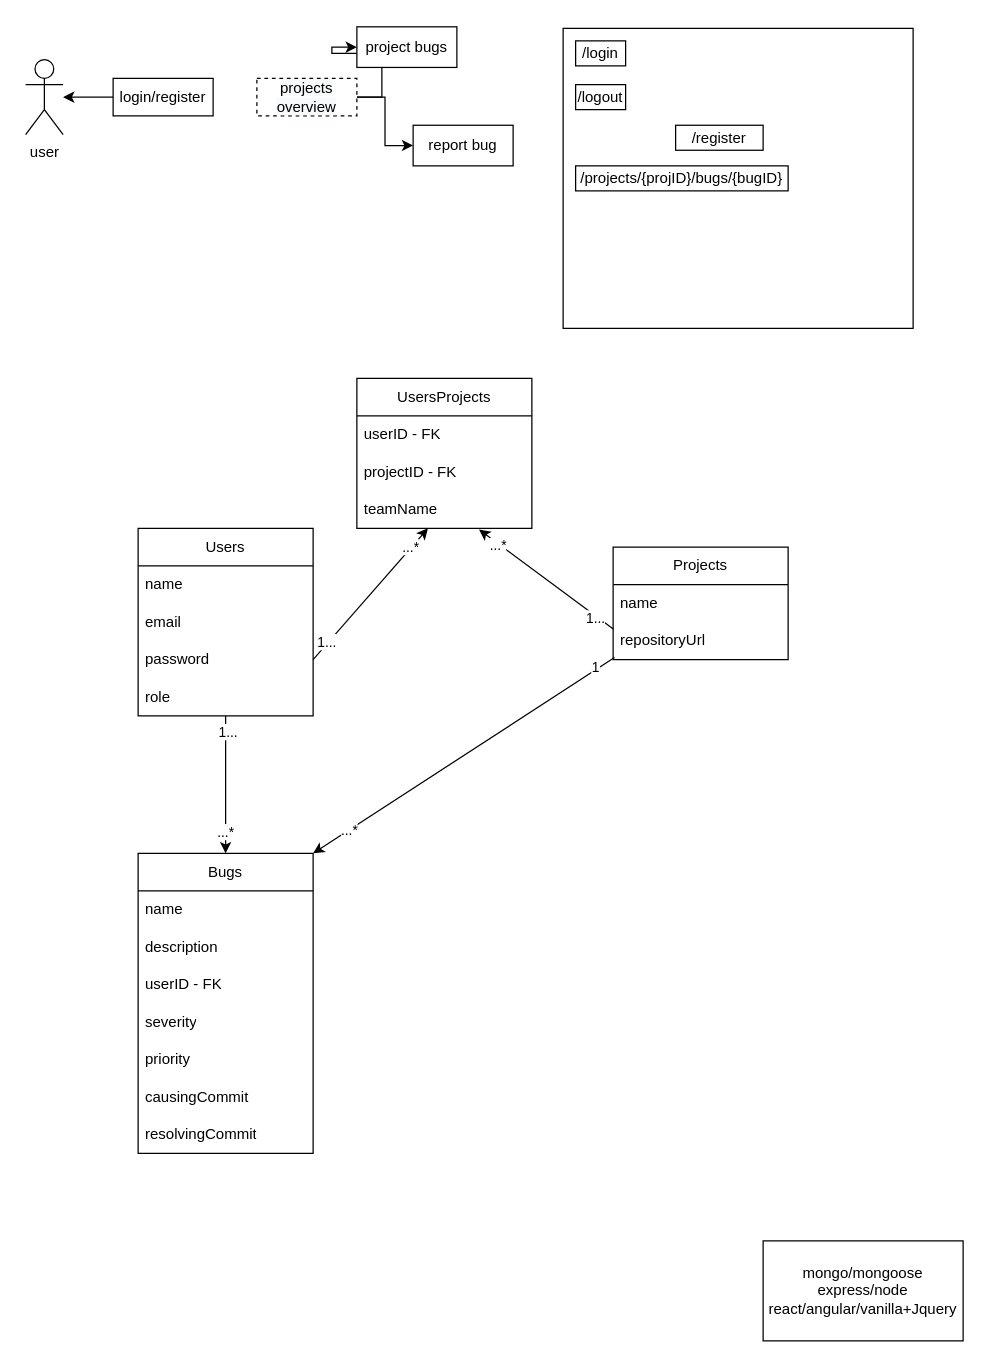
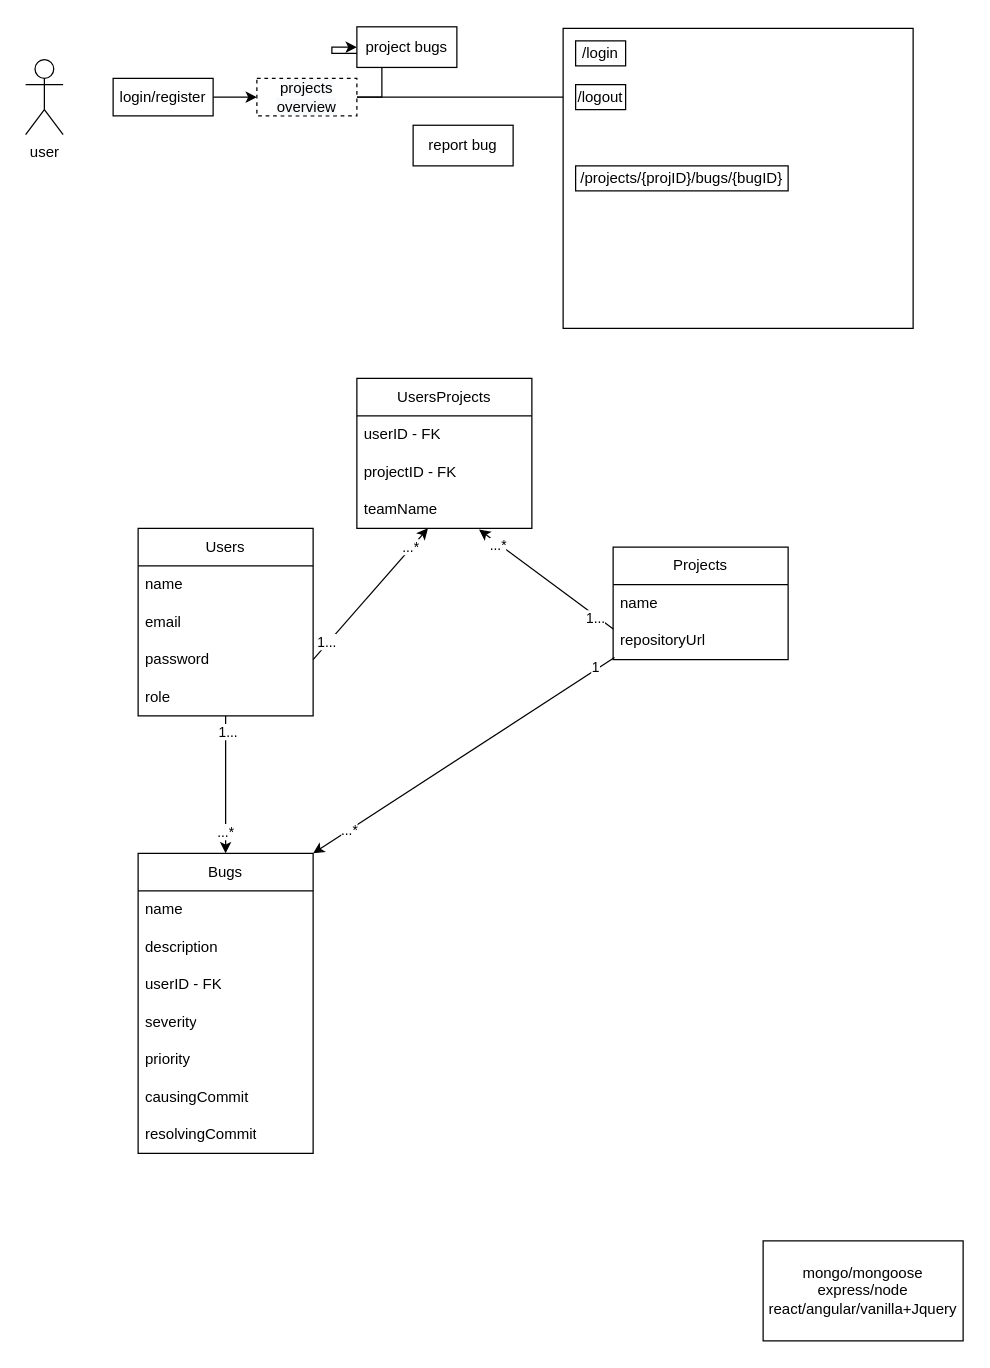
edge "login/register" -> "user": now "login/register" -> "projects overview"
edge "projects overview" -> "report bug": now "projects overview" -> "/logout"
node "/register": removed
